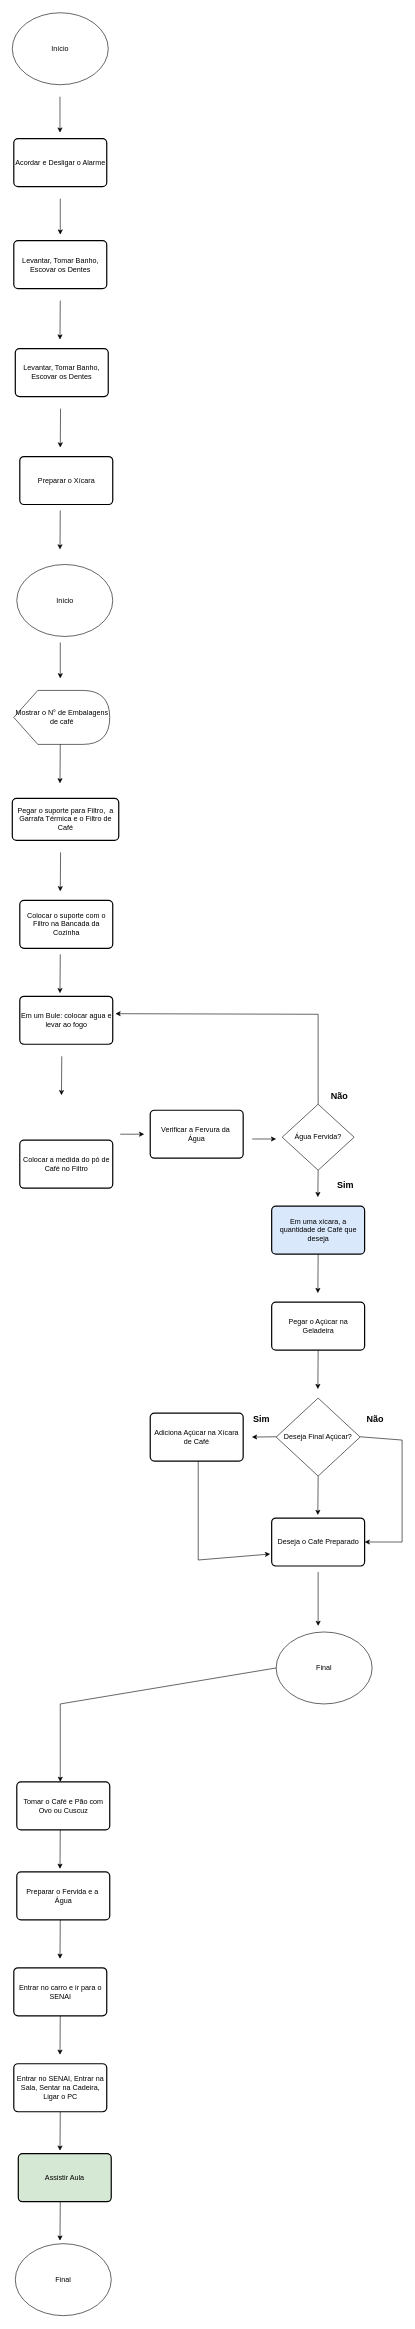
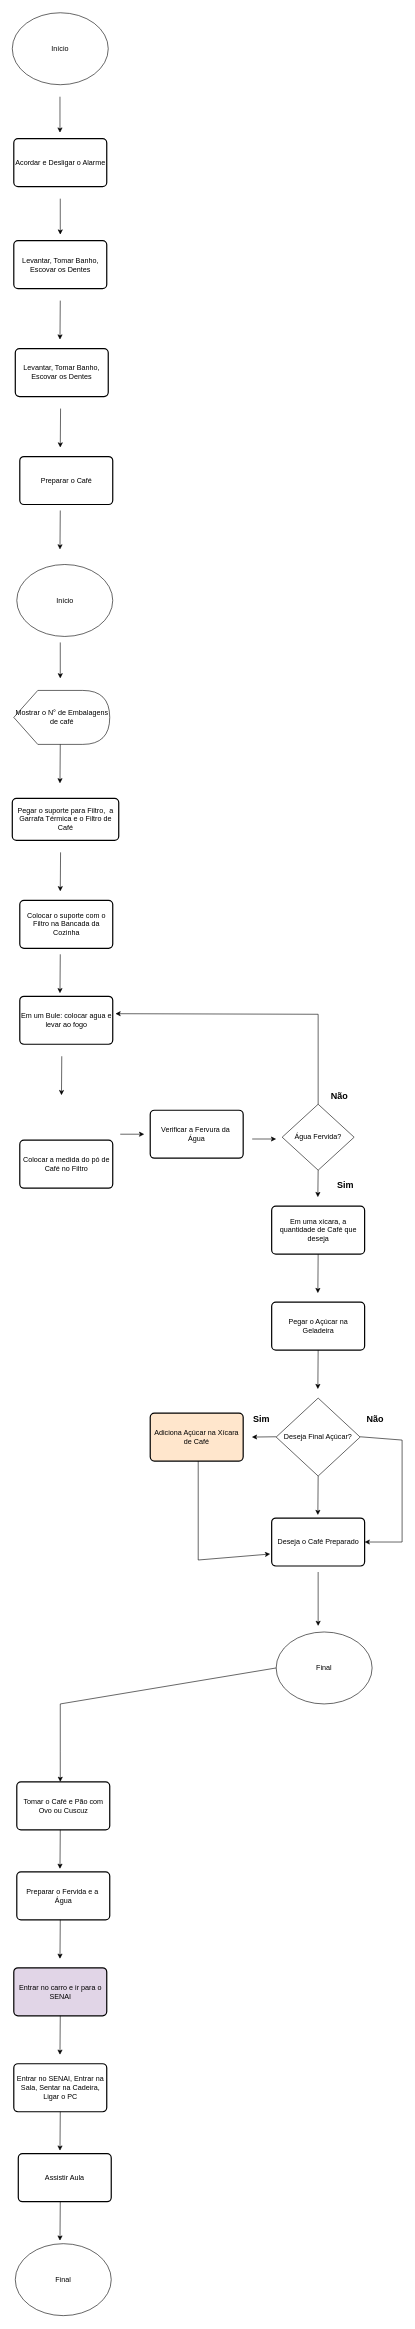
node "Preparar o Xícara": label "Preparar o Xícara" -> "Preparar o Café"
node "Em uma xícara, a quantidade de Café que deseja": fillcolor #dae8fc -> #ffffff
node "Adiciona Açúcar na Xícara de Café": fillcolor #ffffff -> #ffe6cc
node "Entrar no carro e ir para o SENAI": fillcolor #ffffff -> #e1d5e7
node "Assistir Aula": fillcolor #d5e8d4 -> #ffffff
